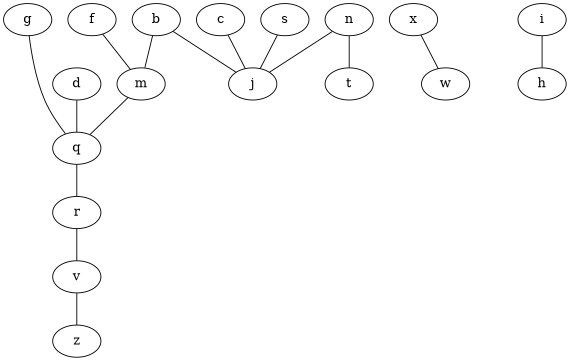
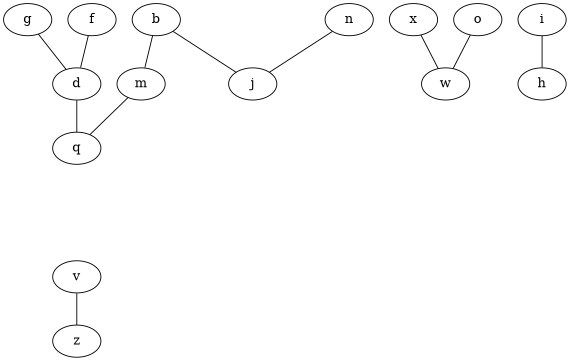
node "c": removed
node "s": removed
node "o": added
edge "f" -- "m": now "f" -- "d"
node "t": removed
edge "g" -- "q": now "g" -- "d"
node "r": removed
